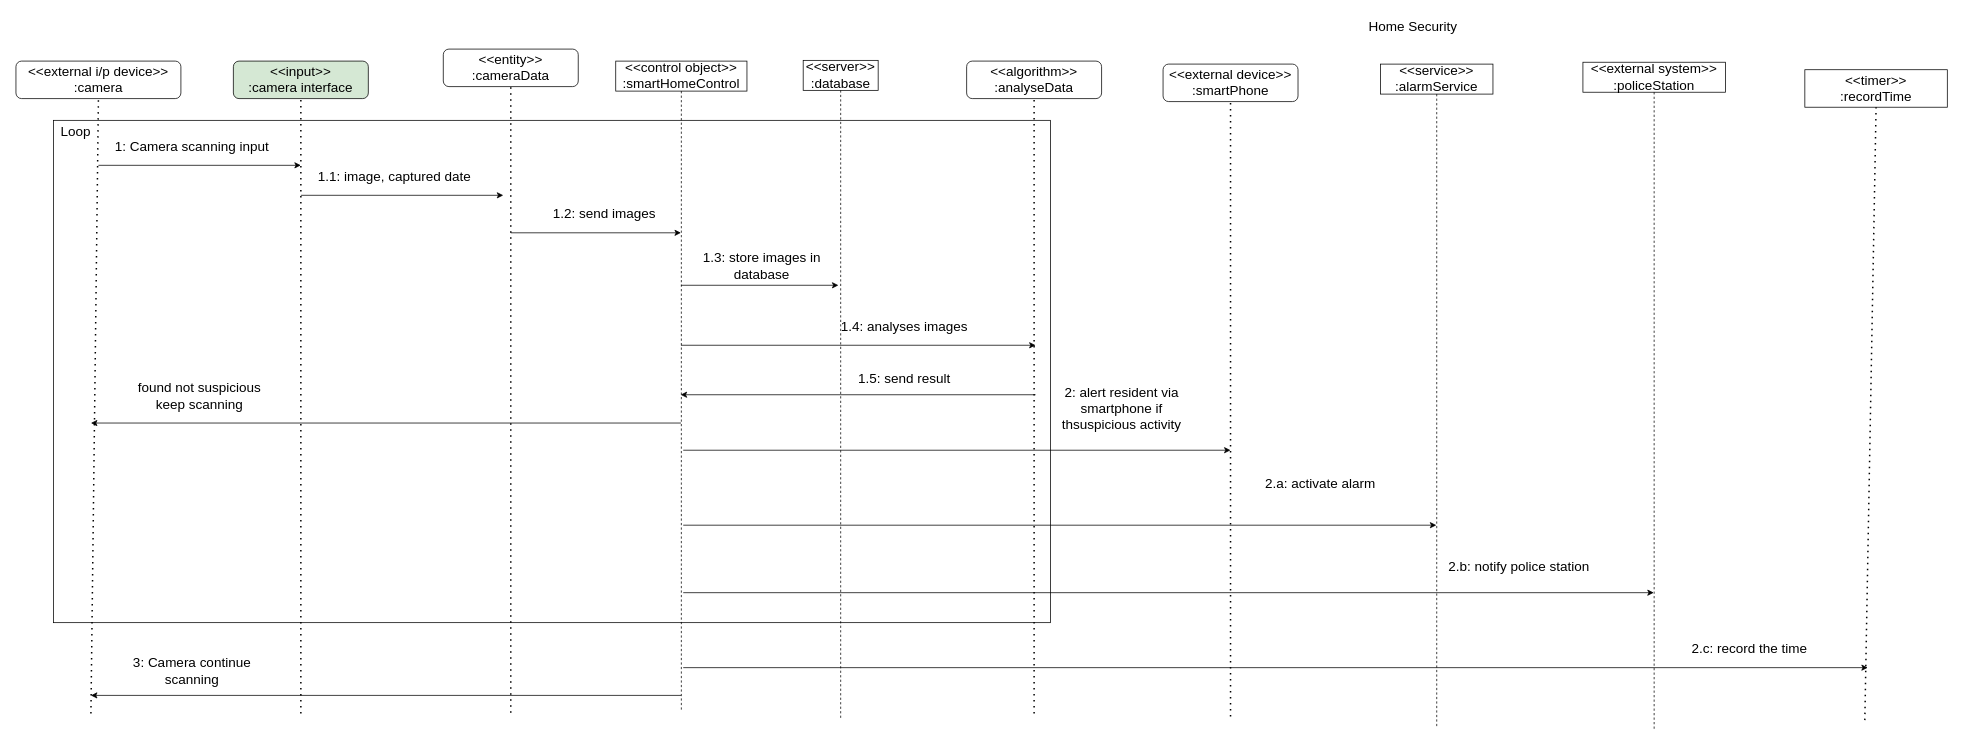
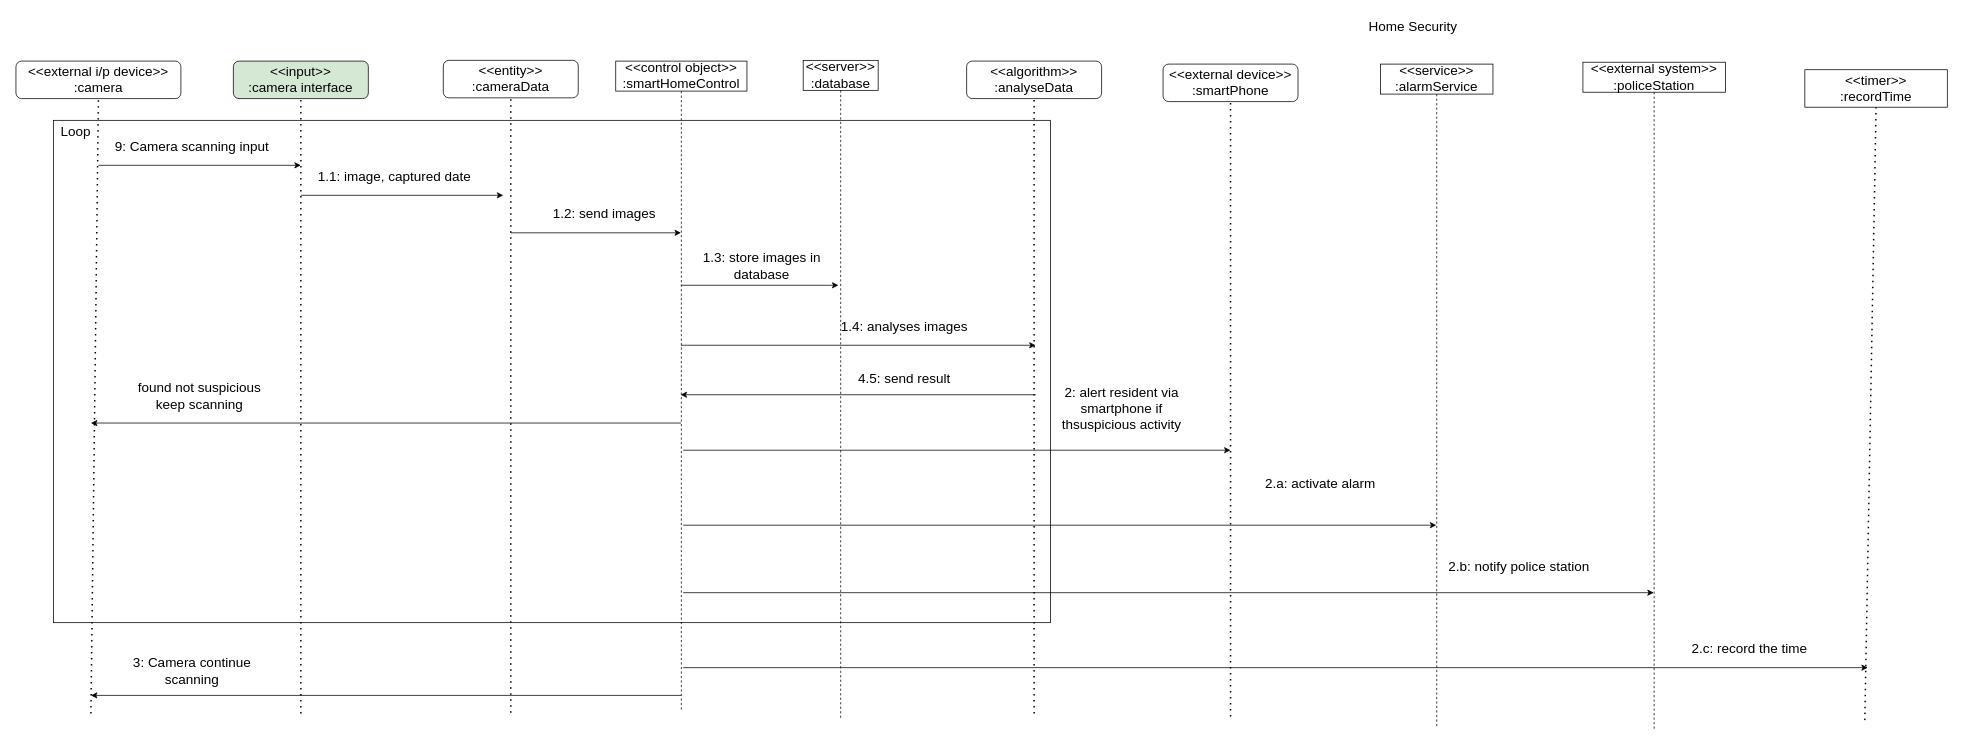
node "<<entity>> :cameraData": moved (510, 68) -> (510, 79)
node "1: Camera scanning input": label "1: Camera scanning input" -> "9: Camera scanning input"
node "1.5: send result": label "1.5: send result" -> "4.5: send result"
